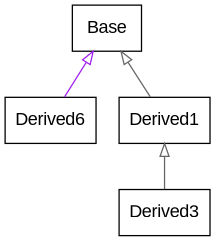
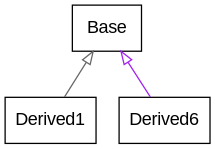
node "Derived3": removed
